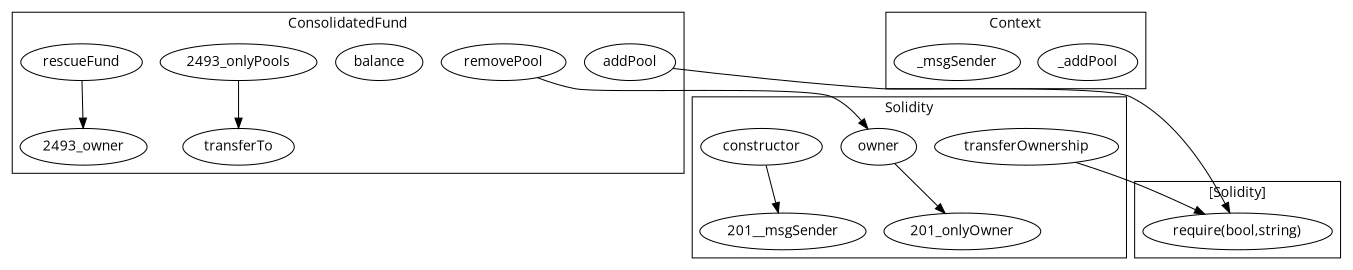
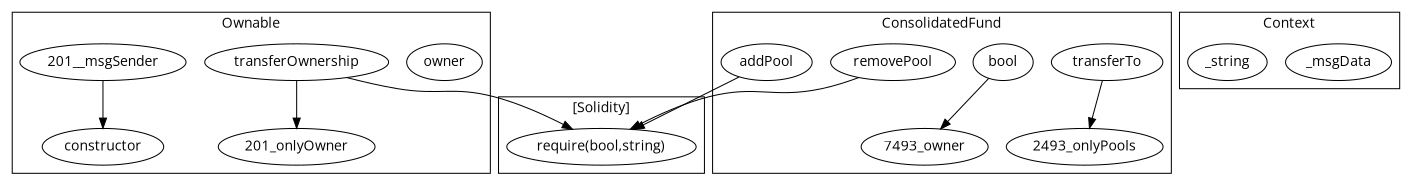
node "rescueFund": label "rescueFund" -> "bool"
node "balance": removed
node "_msgSender": label "_msgSender" -> "_string"
node "_addPool": label "_addPool" -> "_msgData"
edge "removePool" -> "owner": now "removePool" -> "require(bool,string)"
edge "2493_onlyPools" -> "transferTo": reversed
cluster "Solidity": label "Solidity" -> "Ownable"
node "2493_owner": label "2493_owner" -> "7493_owner"
edge "constructor" -> "201__msgSender": reversed
edge "owner" -> "201_onlyOwner": now "transferOwnership" -> "201_onlyOwner"
